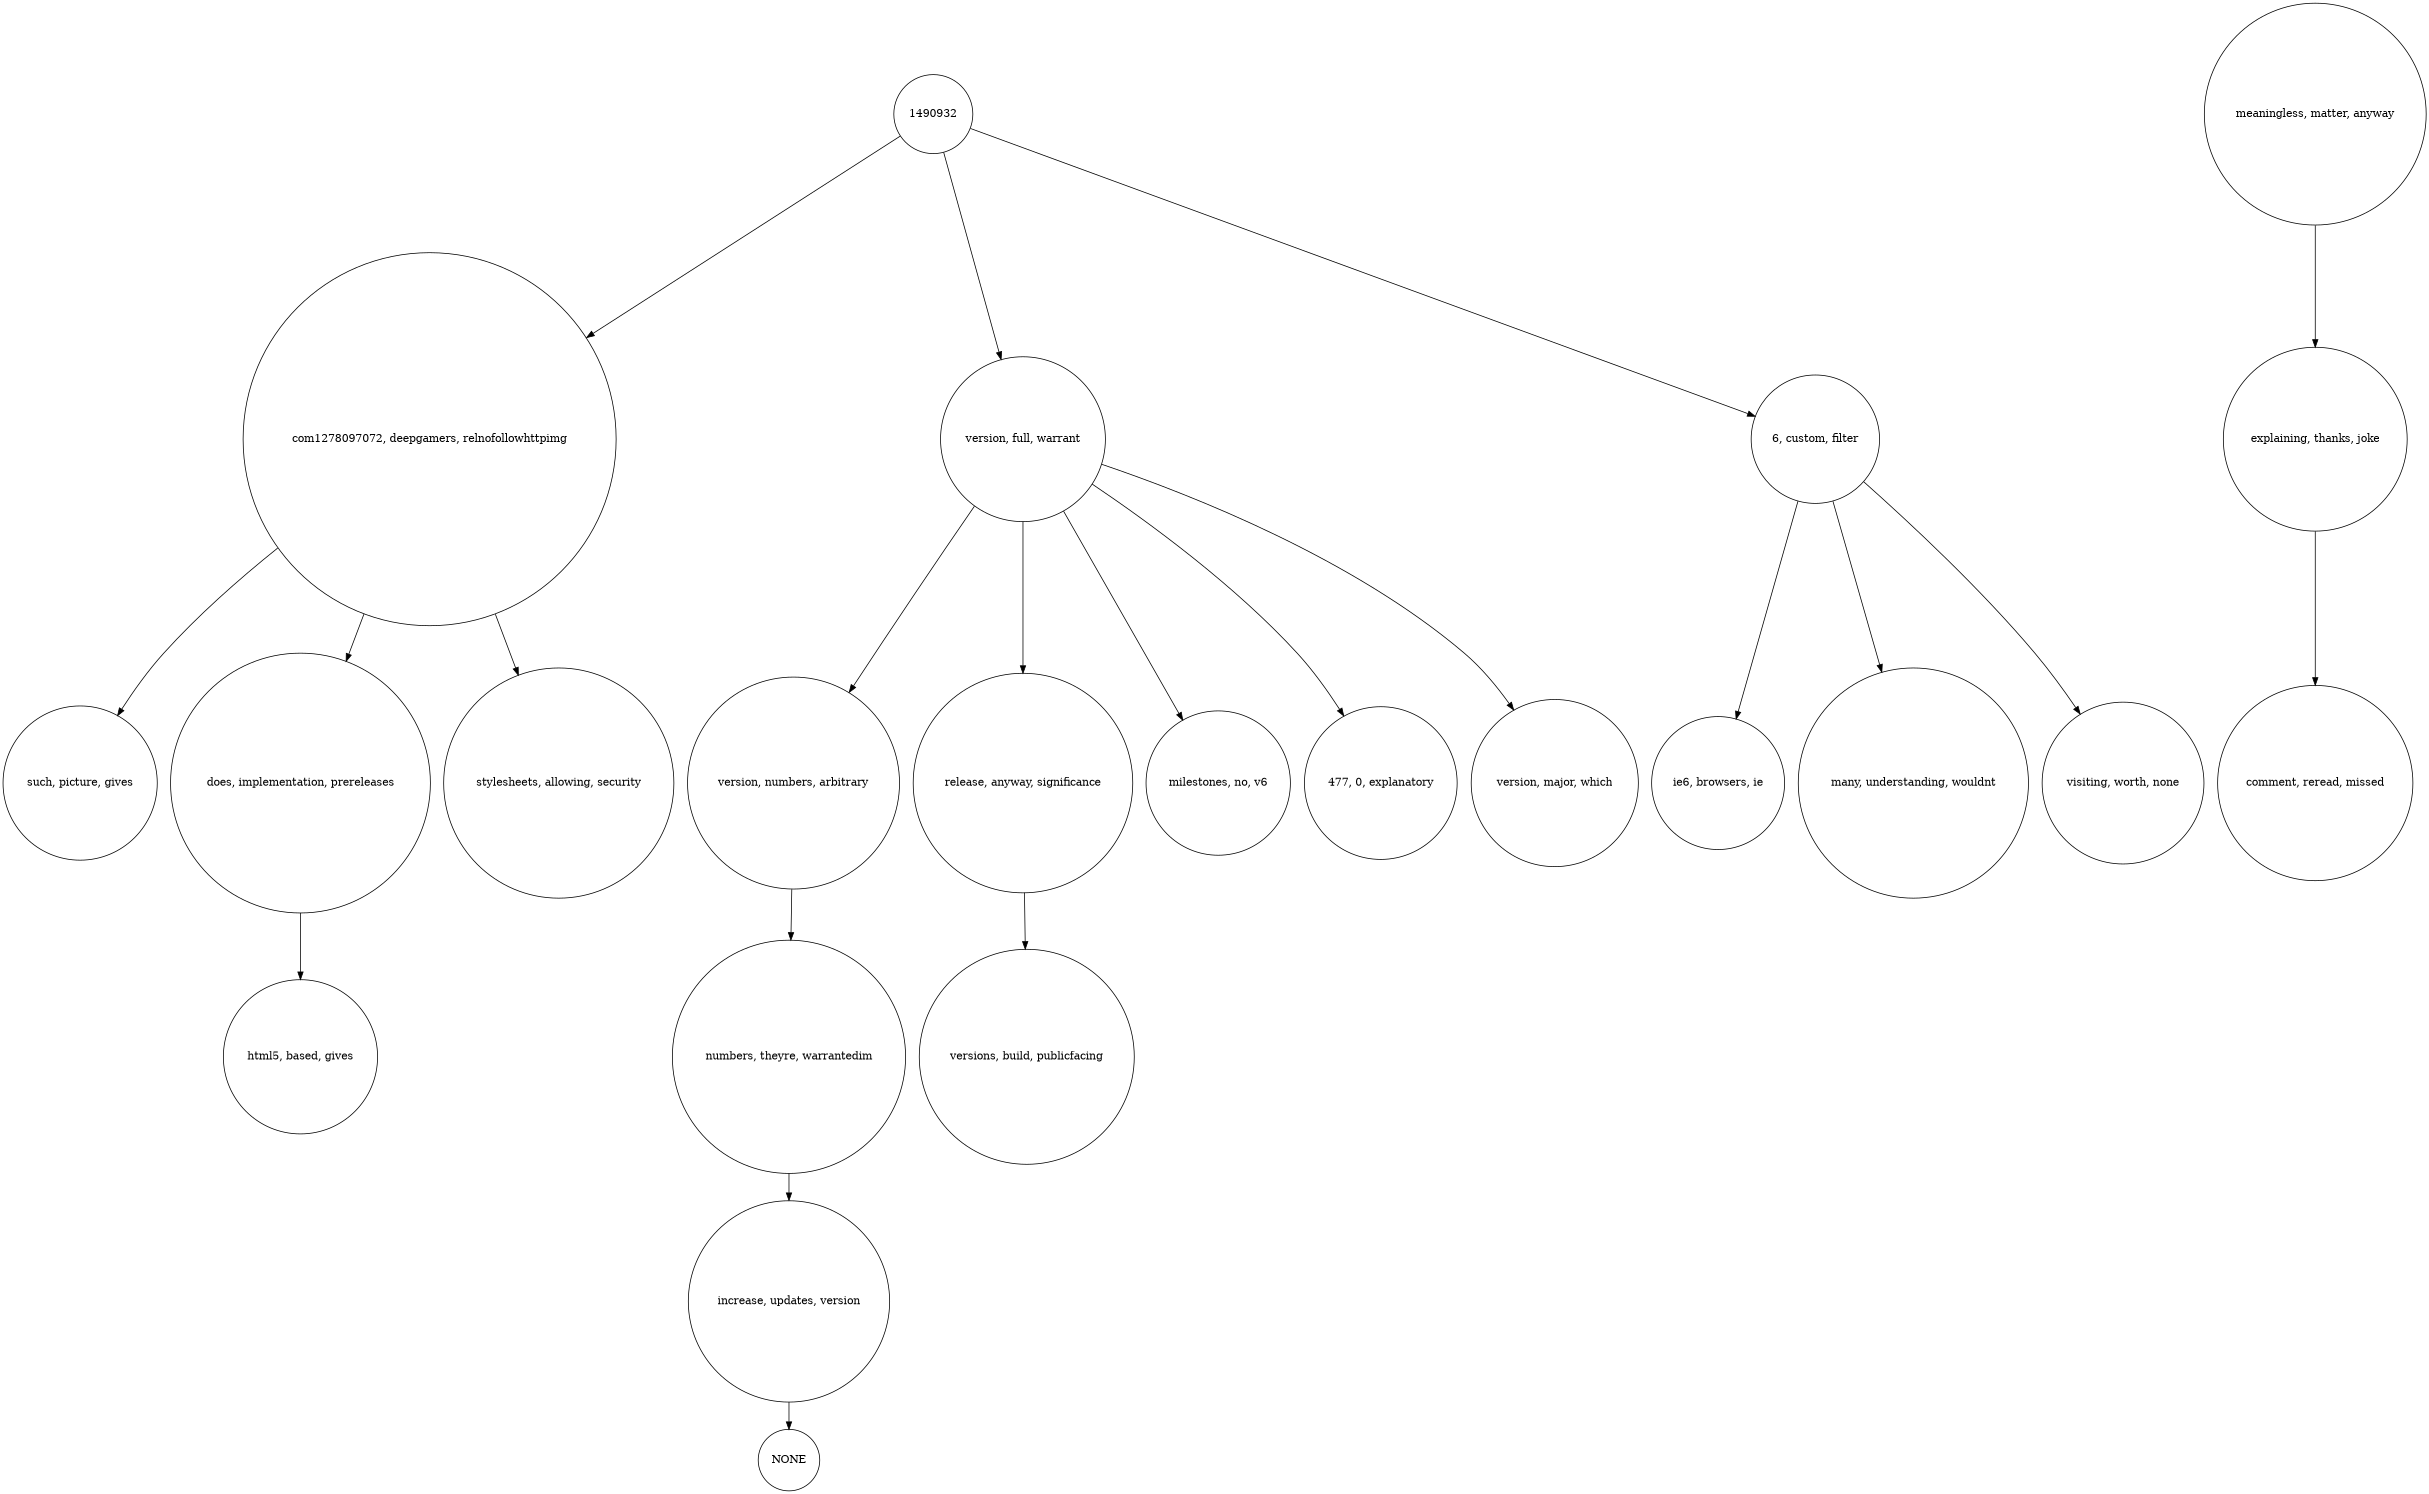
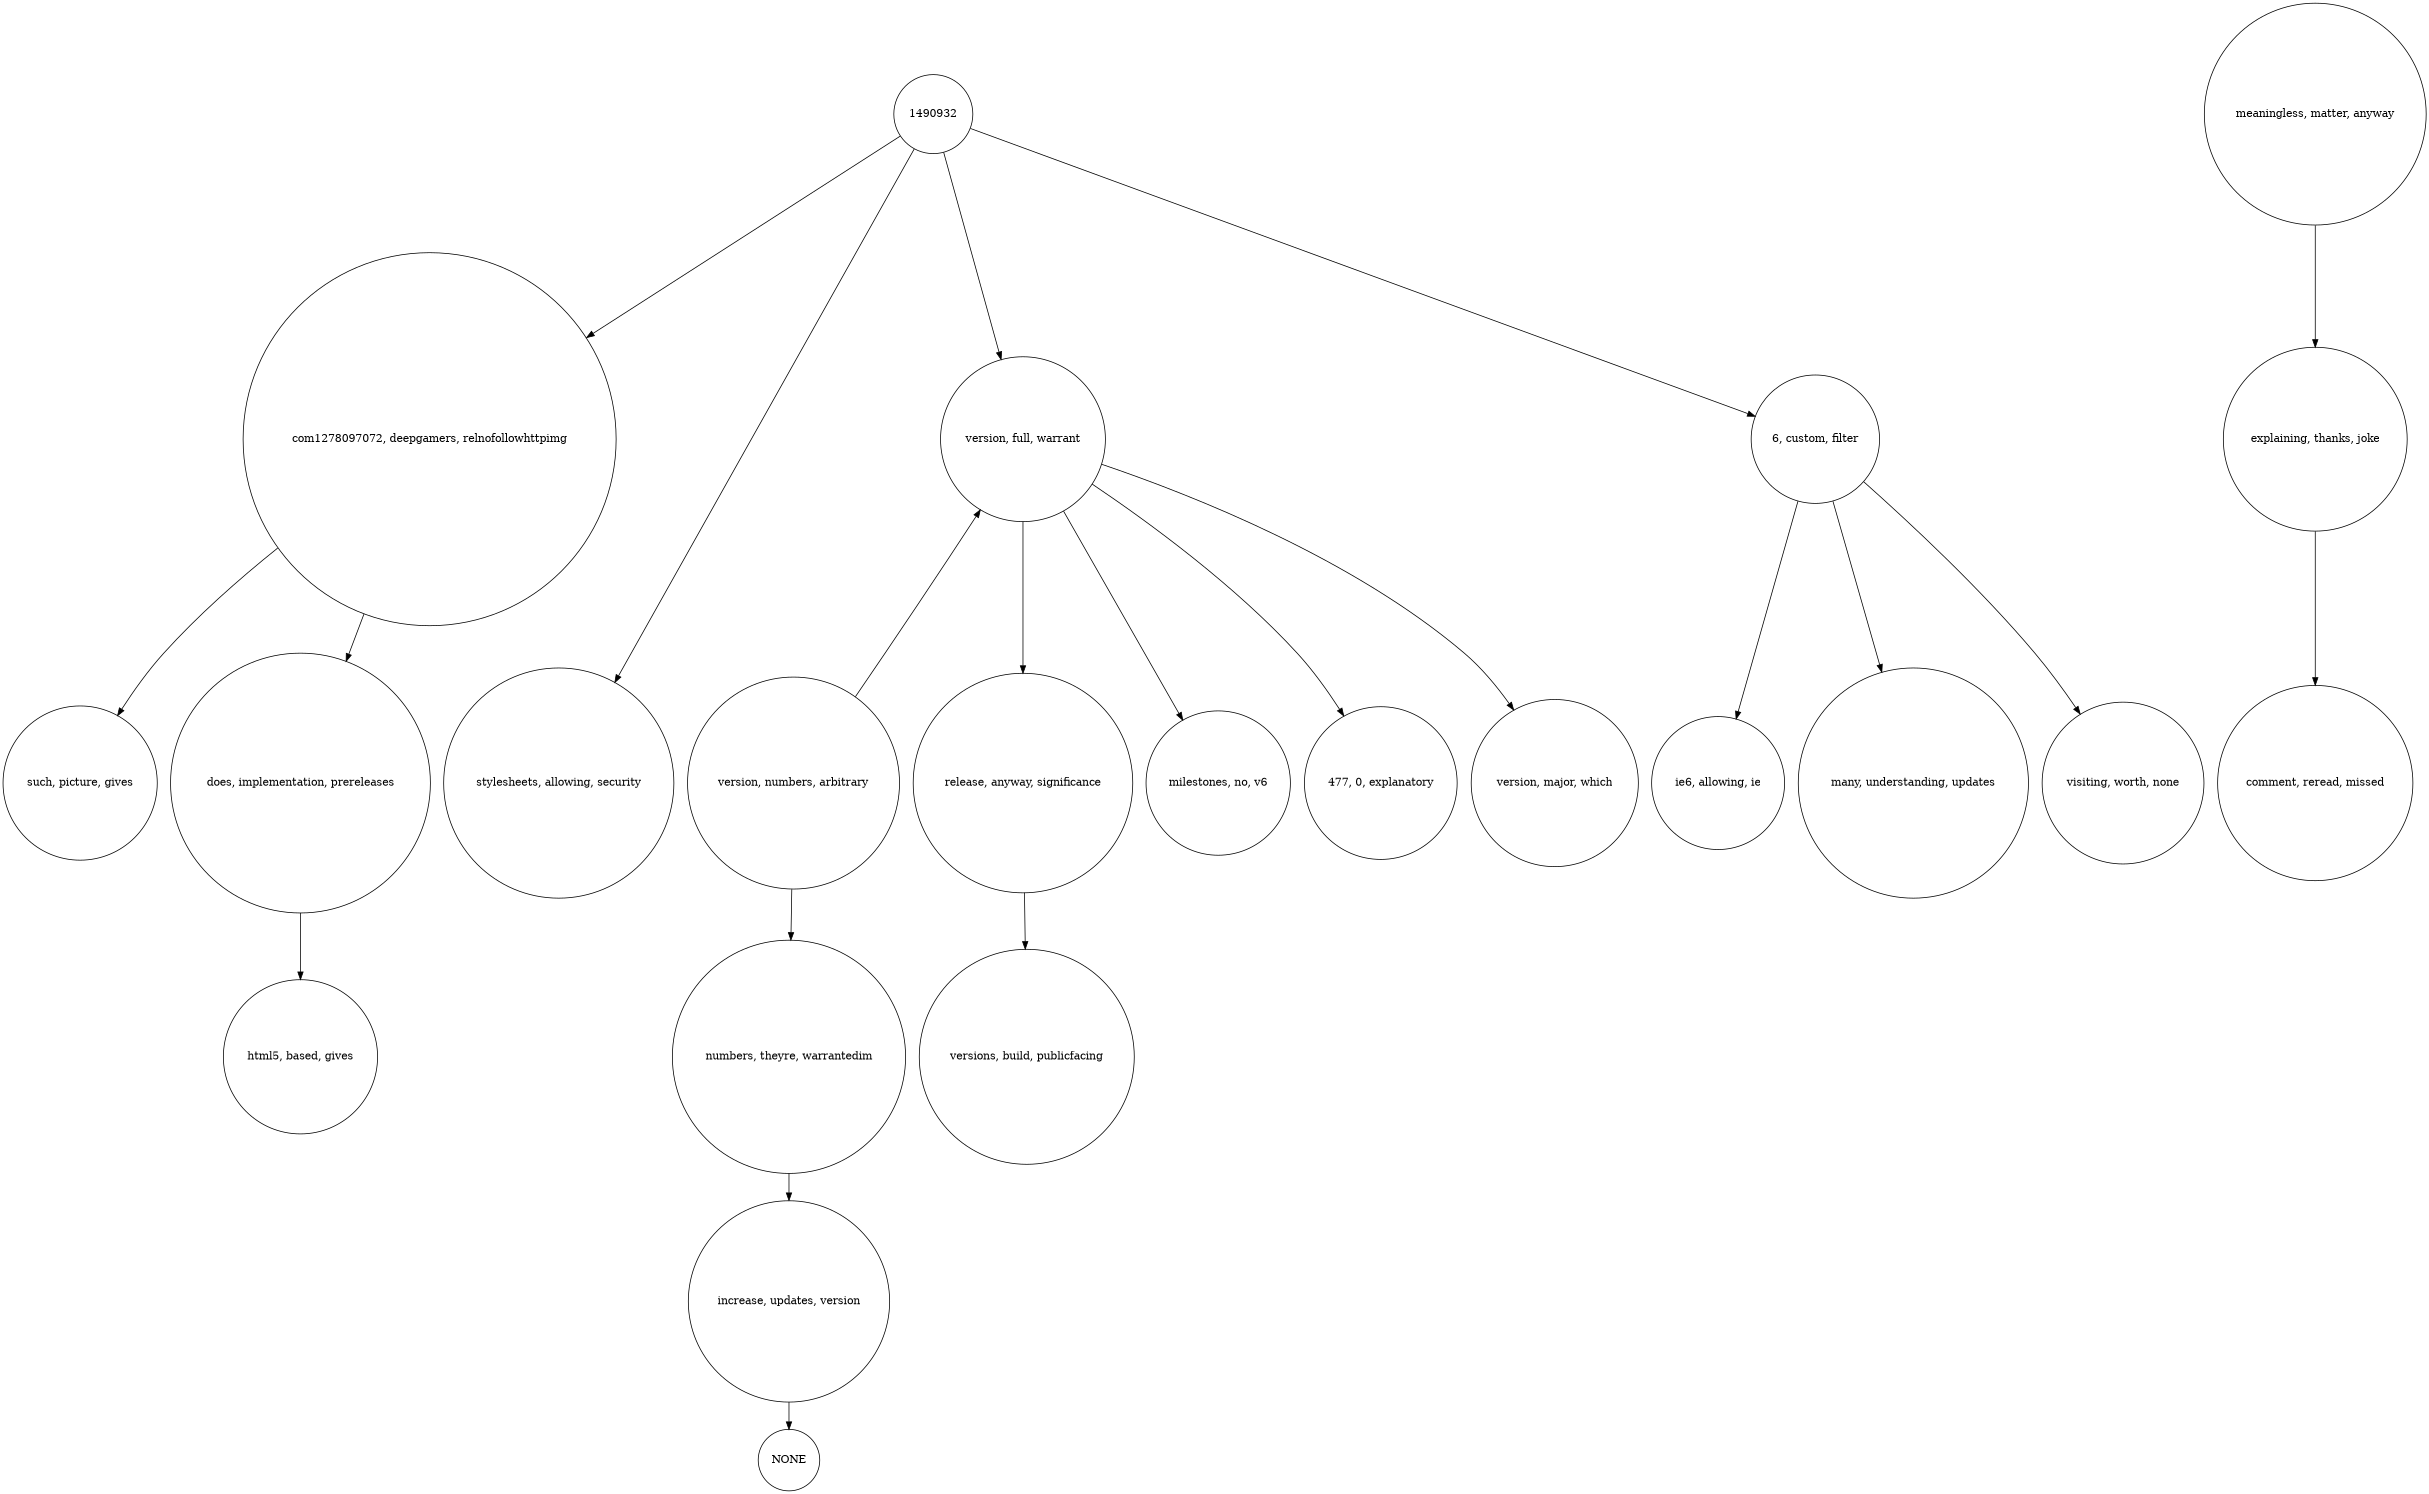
edge "version, full, warrant" -> "version, numbers, arbitrary": reversed
edge "com1278097072, deepgamers, relnofollowhttpimg" -> "stylesheets, allowing, security": now "1490932" -> "stylesheets, allowing, security"
node "ie6, browsers, ie": label "ie6, browsers, ie" -> "ie6, allowing, ie"
node "many, understanding, wouldnt": label "many, understanding, wouldnt" -> "many, understanding, updates"
